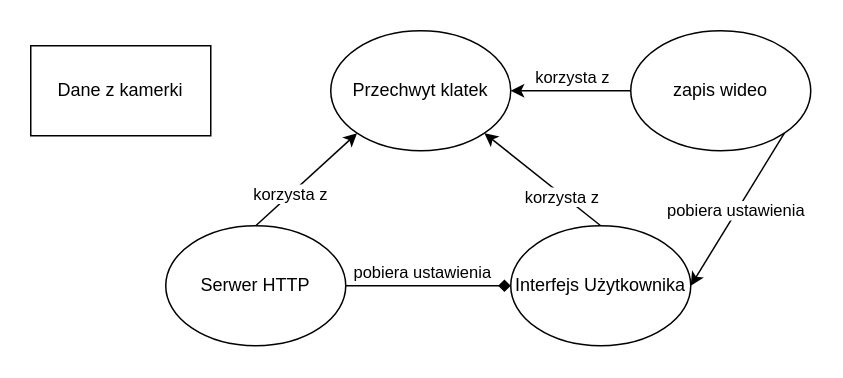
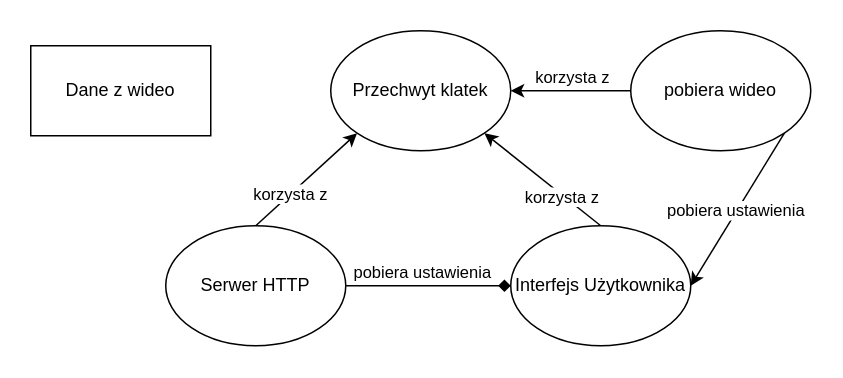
node "Dane z kamerki": label "Dane z kamerki" -> "Dane z wideo"
node "zapis wideo": label "zapis wideo" -> "pobiera wideo"
